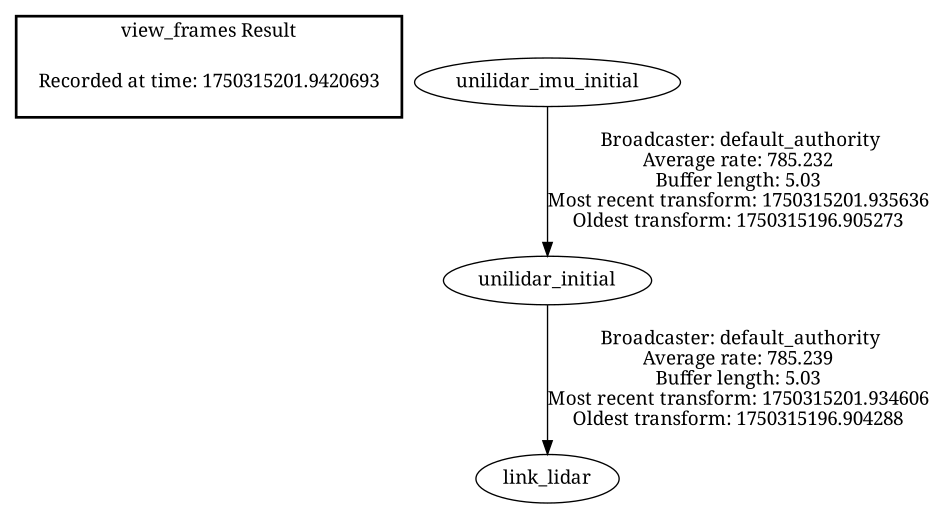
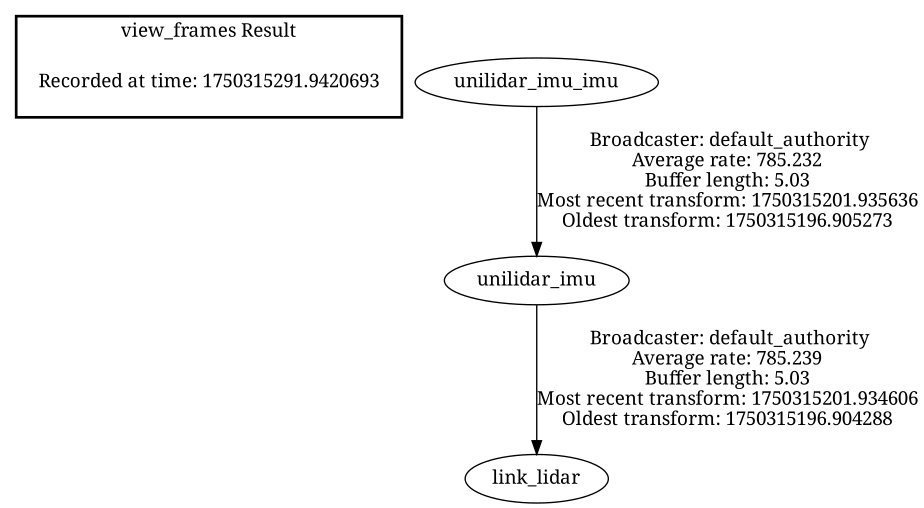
node "Recorded at time: 1750315201.9420693": label "Recorded at time: 1750315201.9420693" -> "Recorded at time: 1750315291.9420693"
node "unilidar_imu_initial": label "unilidar_imu_initial" -> "unilidar_imu_imu"
node "unilidar_initial": label "unilidar_initial" -> "unilidar_imu"
